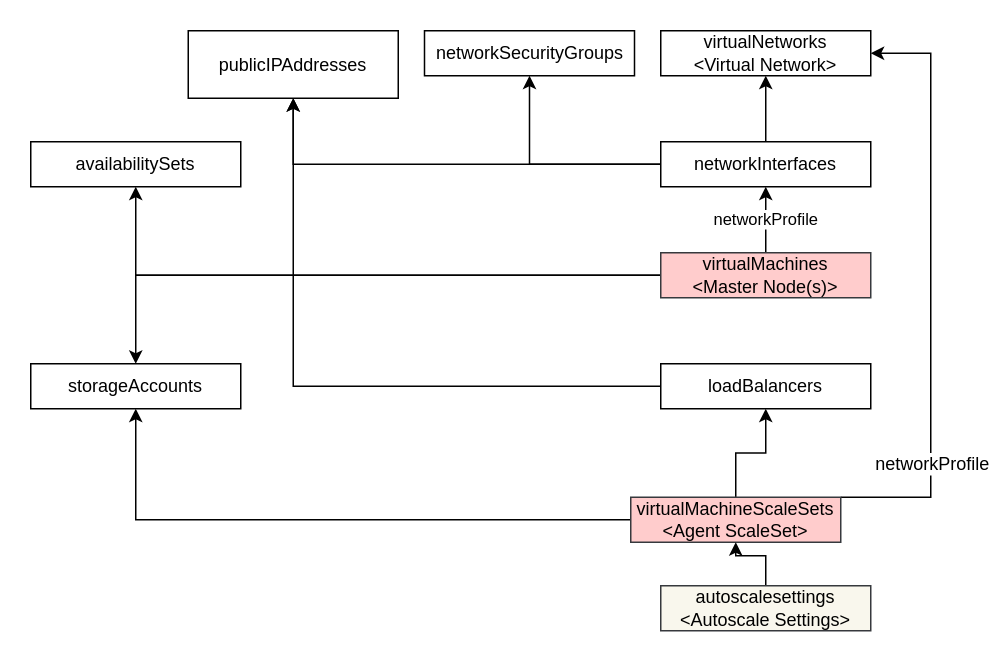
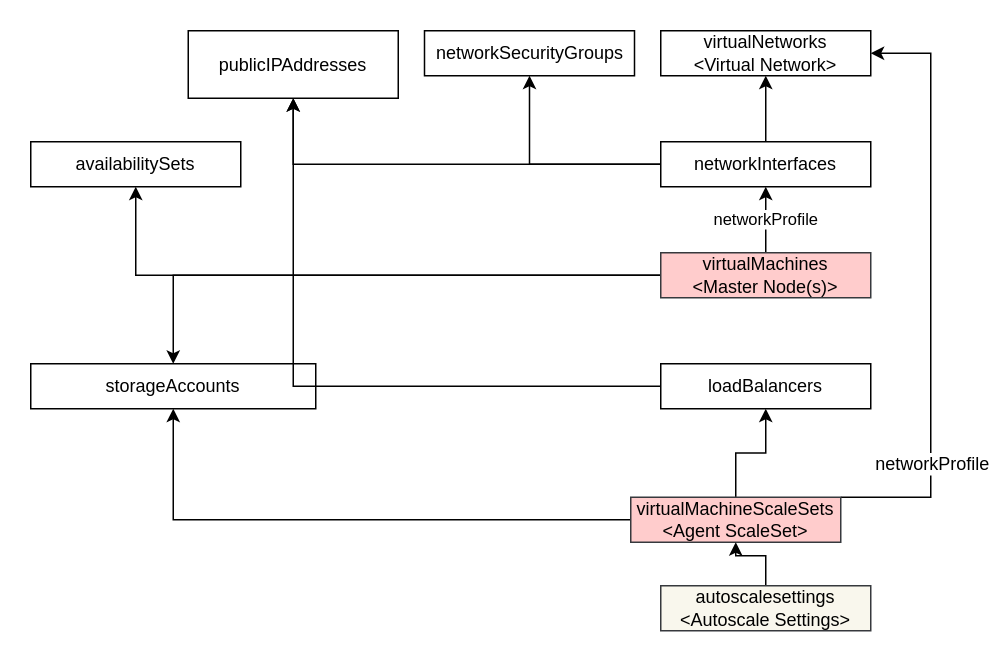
node "storageAccounts": size 210x45 -> 285x45
